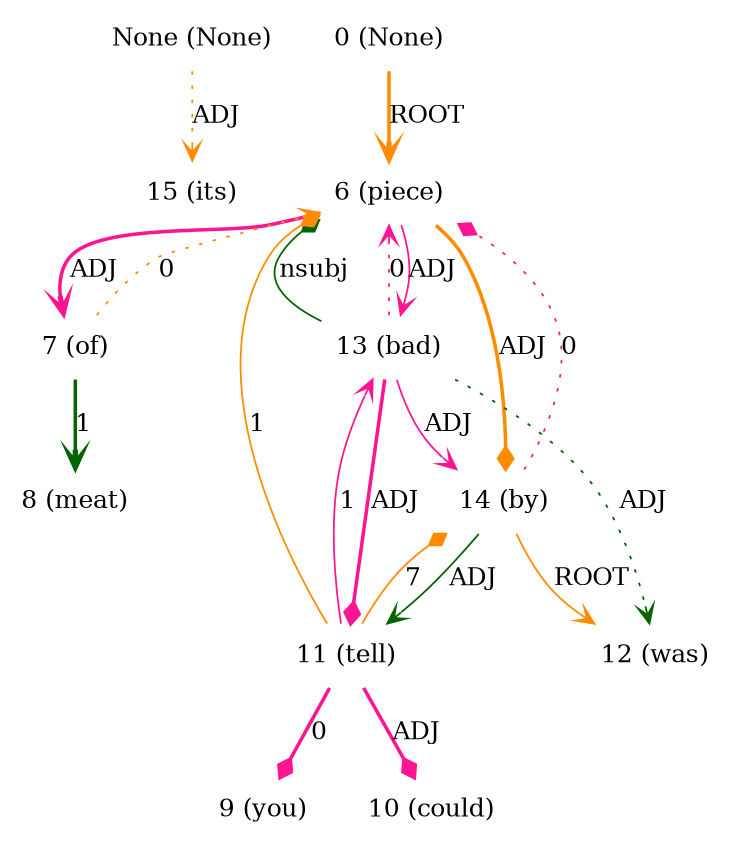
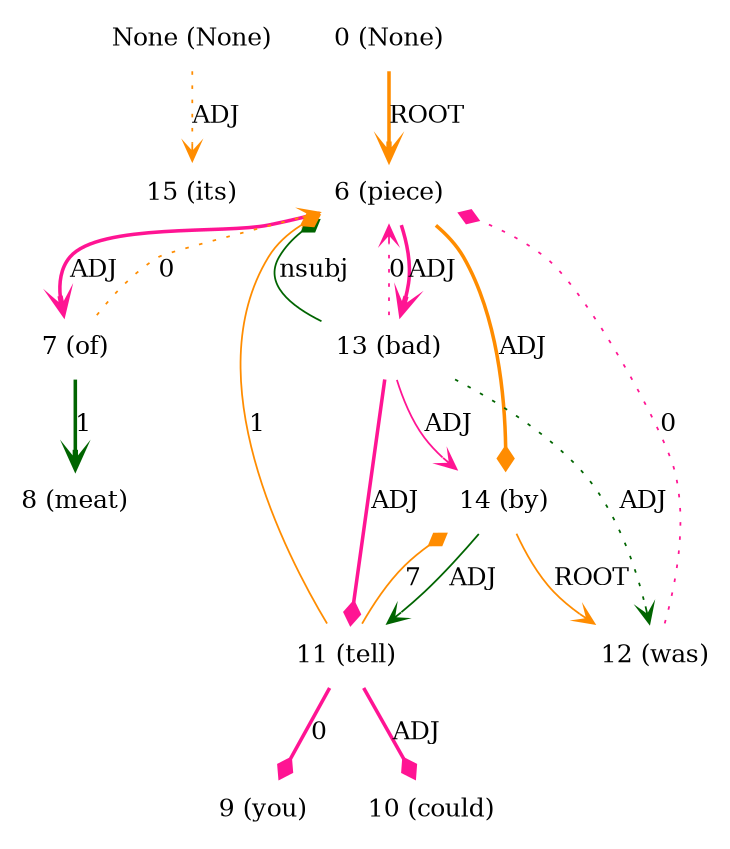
edge "6 (piece)" -> "13 (bad)": style solid -> bold
edge "14 (by)" -> "6 (piece)": now "12 (was)" -> "6 (piece)"
edge "11 (tell)" -> "13 (bad)": removed, label "1"
